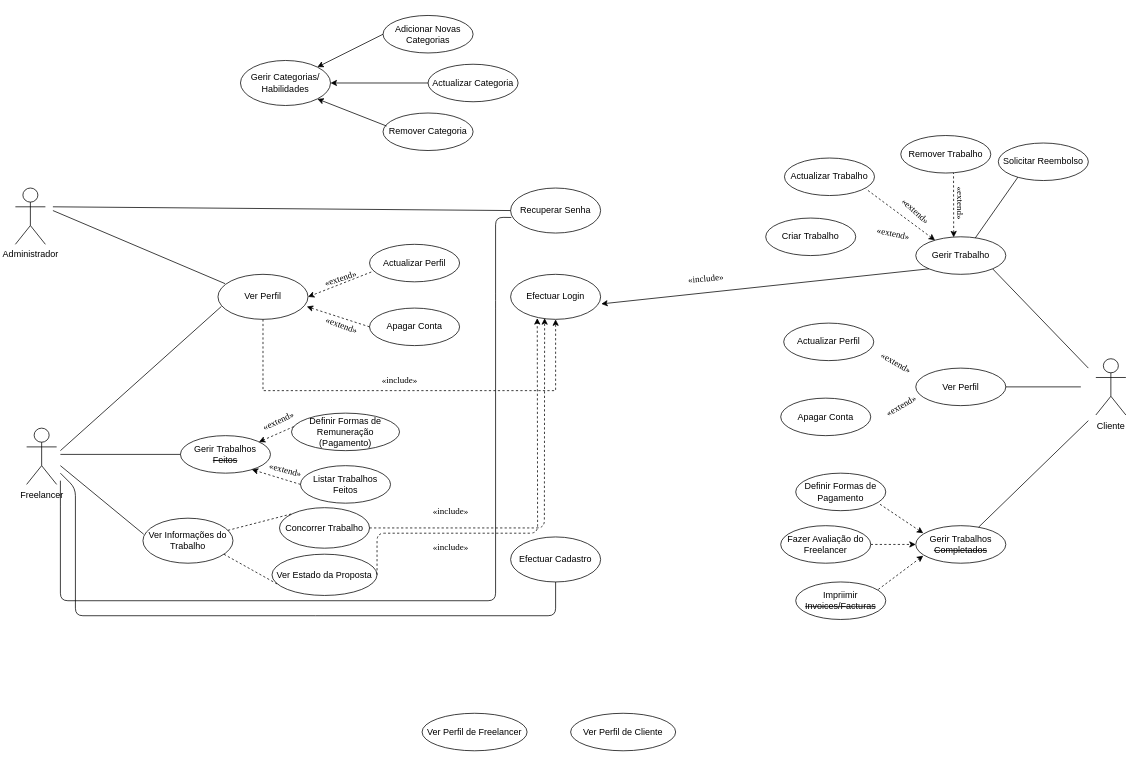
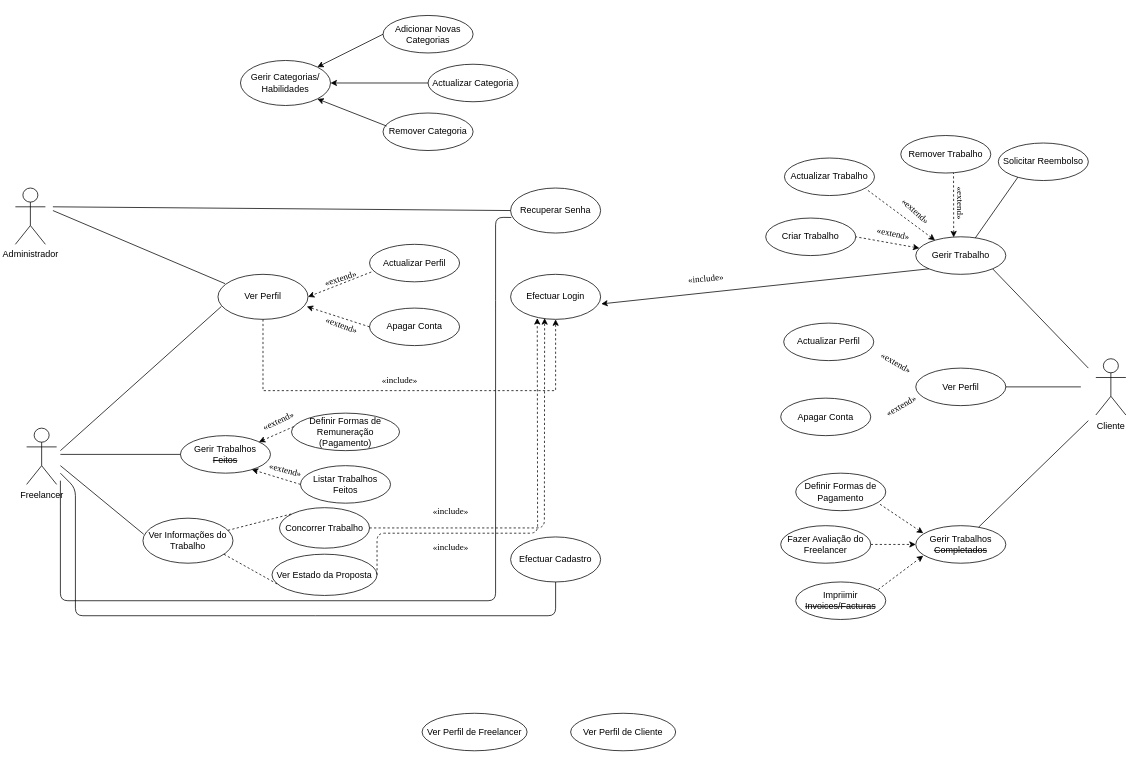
edge "Criar Trabalho" -> "Gerir Trabalho": added
